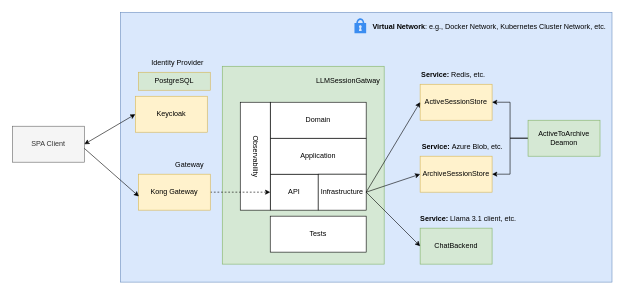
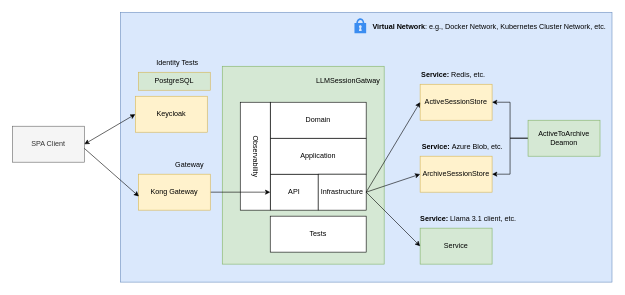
node "Identity Provider": label "Identity Provider" -> "Identity Tests"
edge "Kong Gateway" -> "API": style dashed -> solid
node "ChatBackend": label "ChatBackend" -> "Service"
